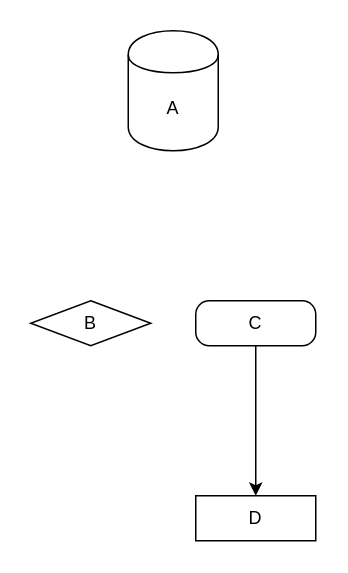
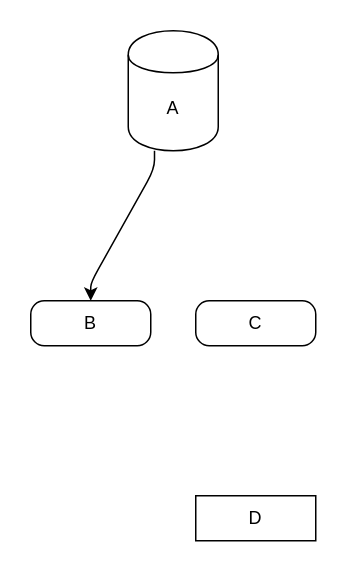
edge "A" -> "B": added
node "B": shape diamond -> rounded rectangle
edge "C" -> "D": removed
